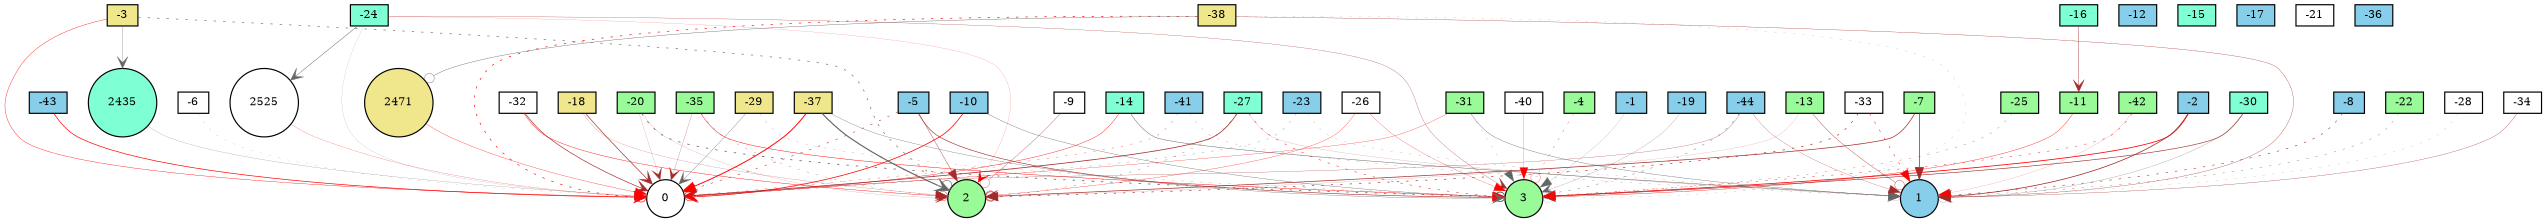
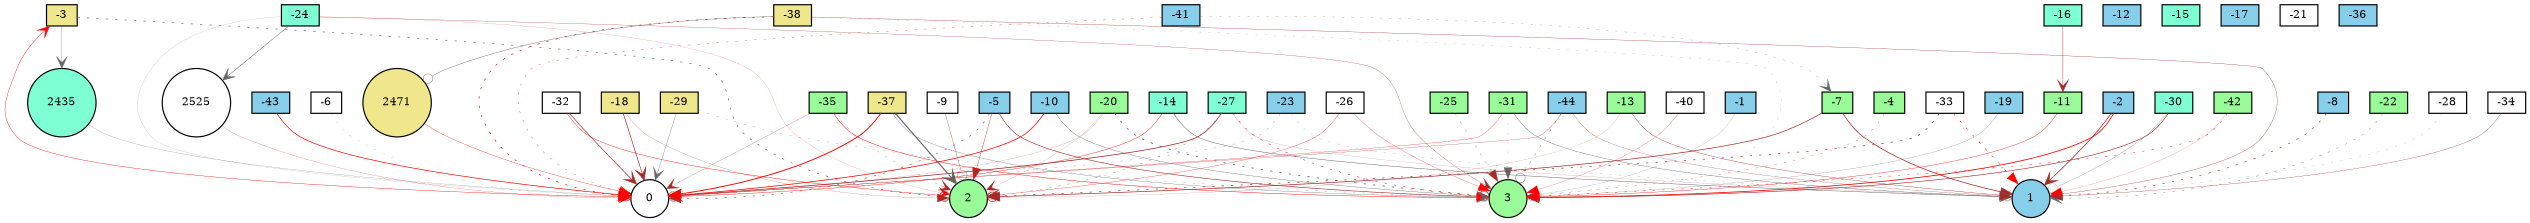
edge "-3" -> "0": reversed
edge "-41" -> "1": now "-41" -> "-7"
